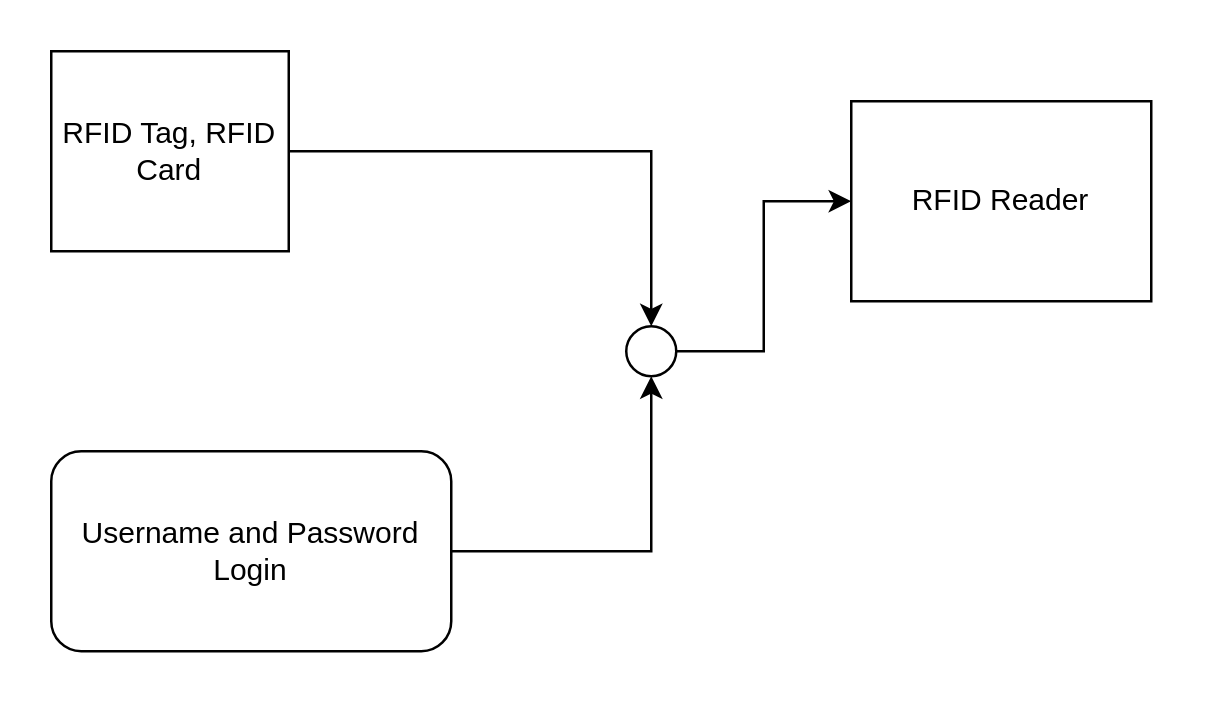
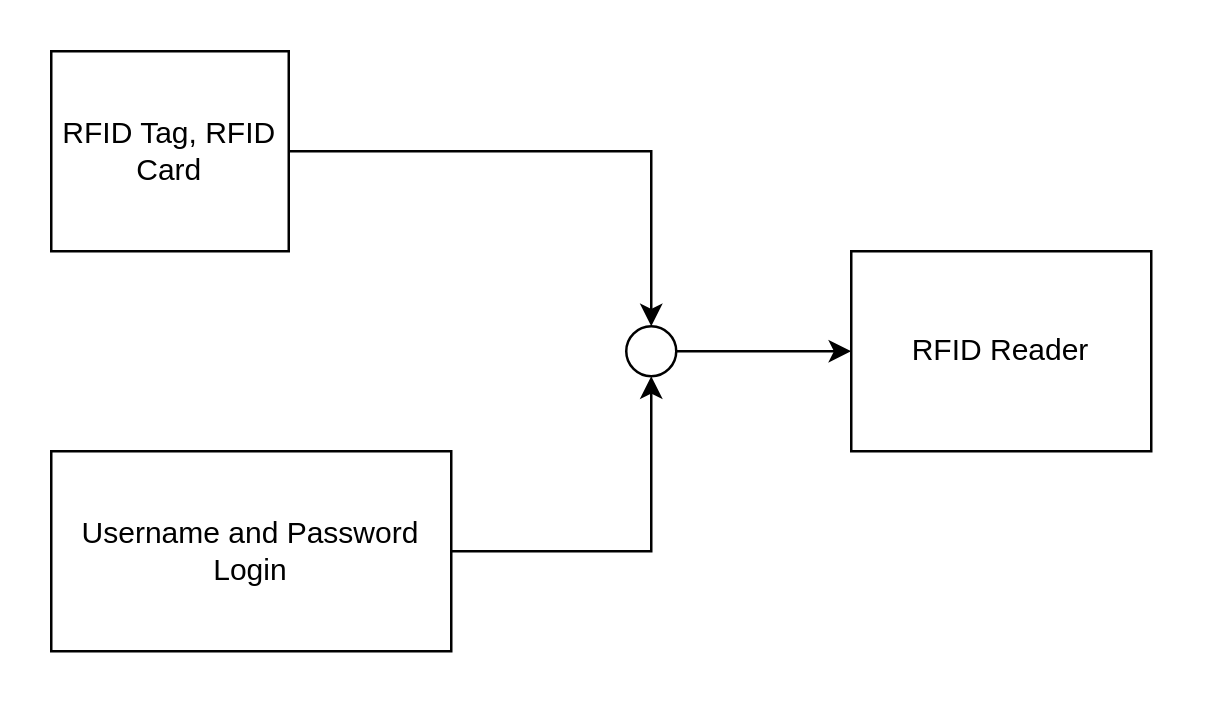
node "RFID Reader": moved (1001, 201) -> (1001, 351)
node "Username and Password Login": shape rounded rectangle -> rectangle
